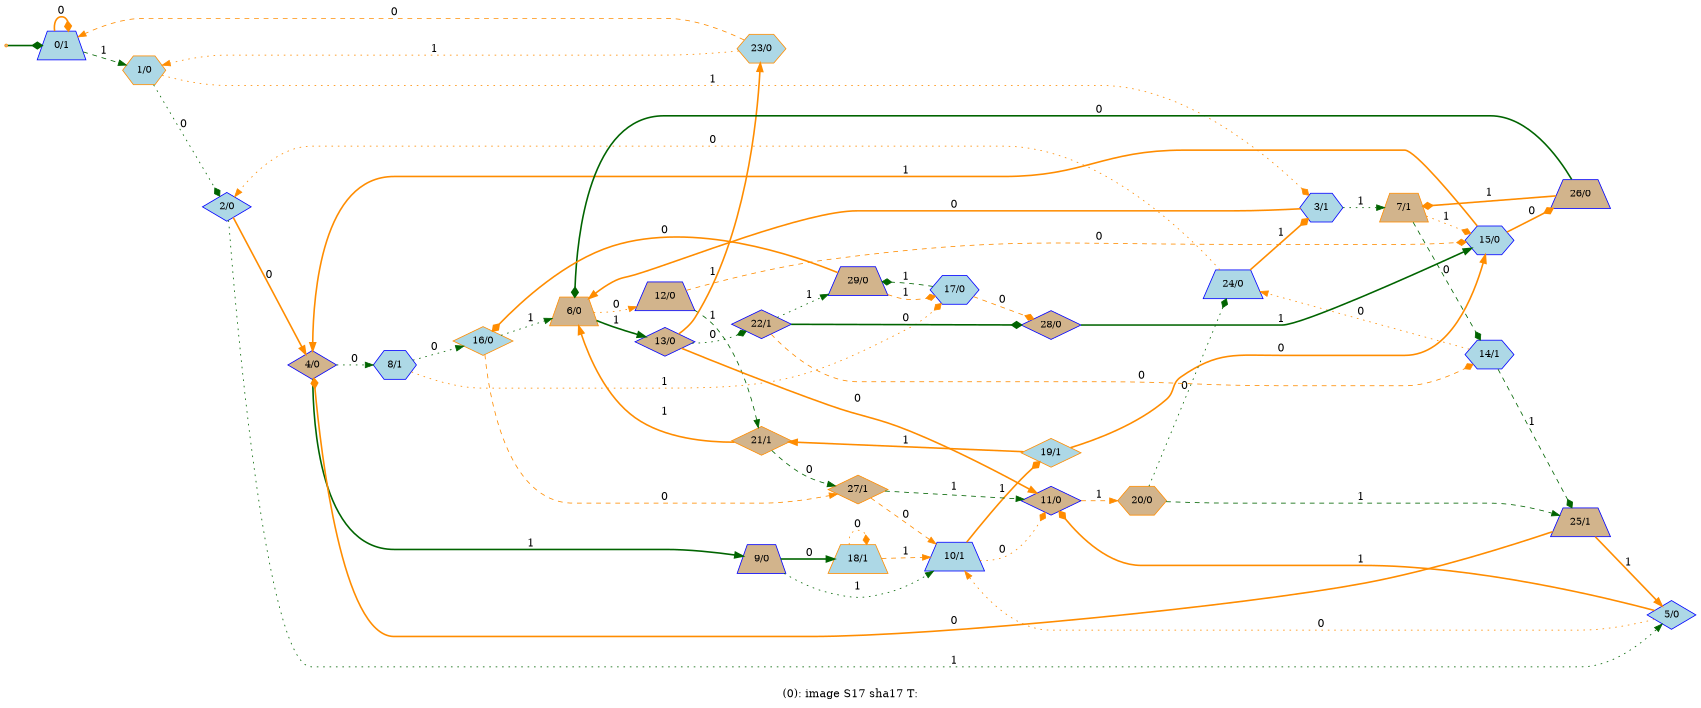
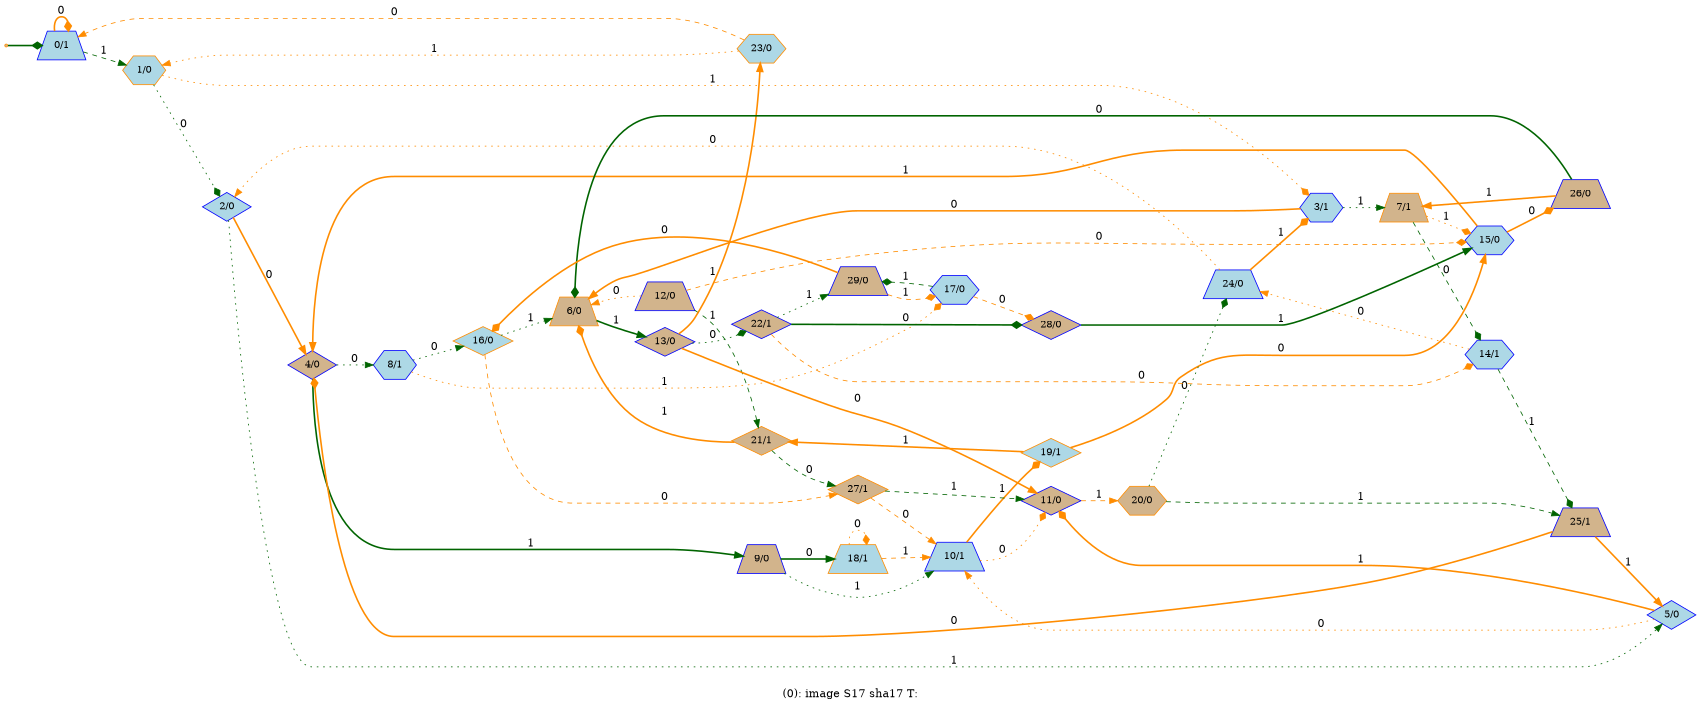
edge "26/0" -> "7/1": arrowhead diamond -> normal
edge "6/0" -> "12/0": reversed
edge "21/1" -> "6/0": arrowhead normal -> diamond
